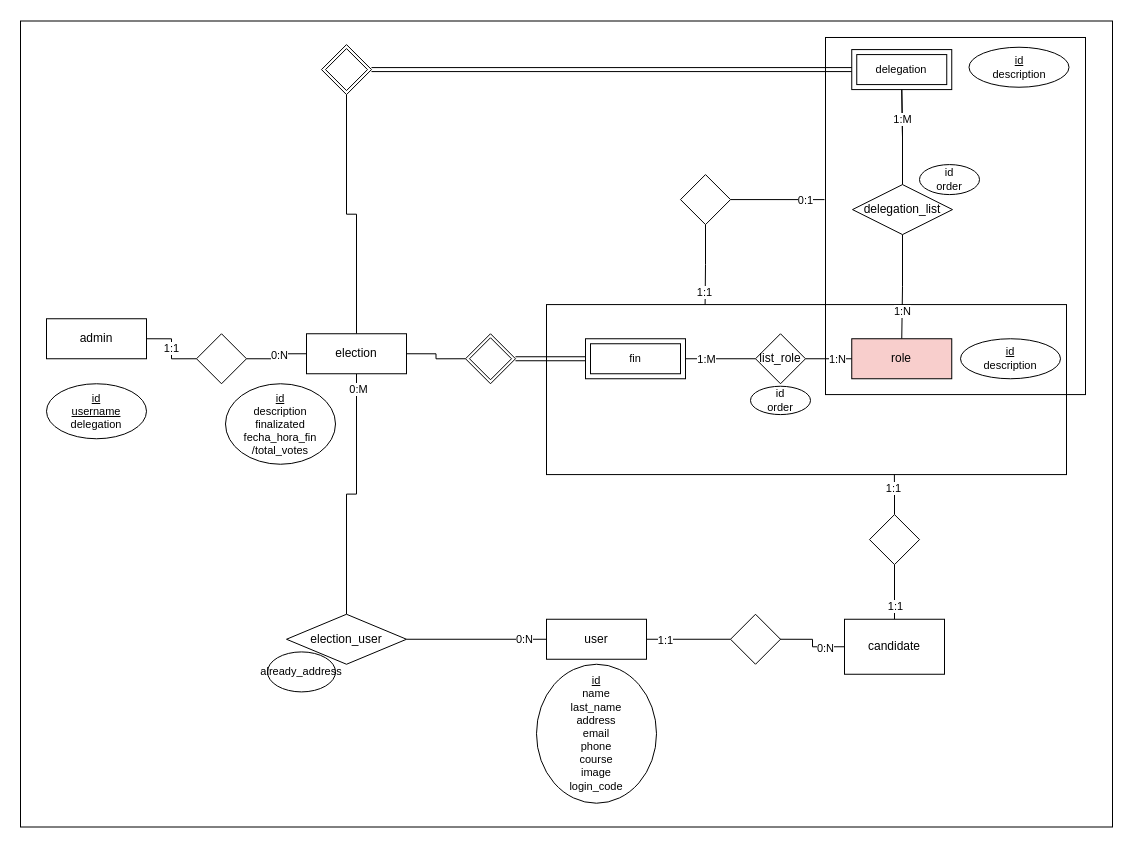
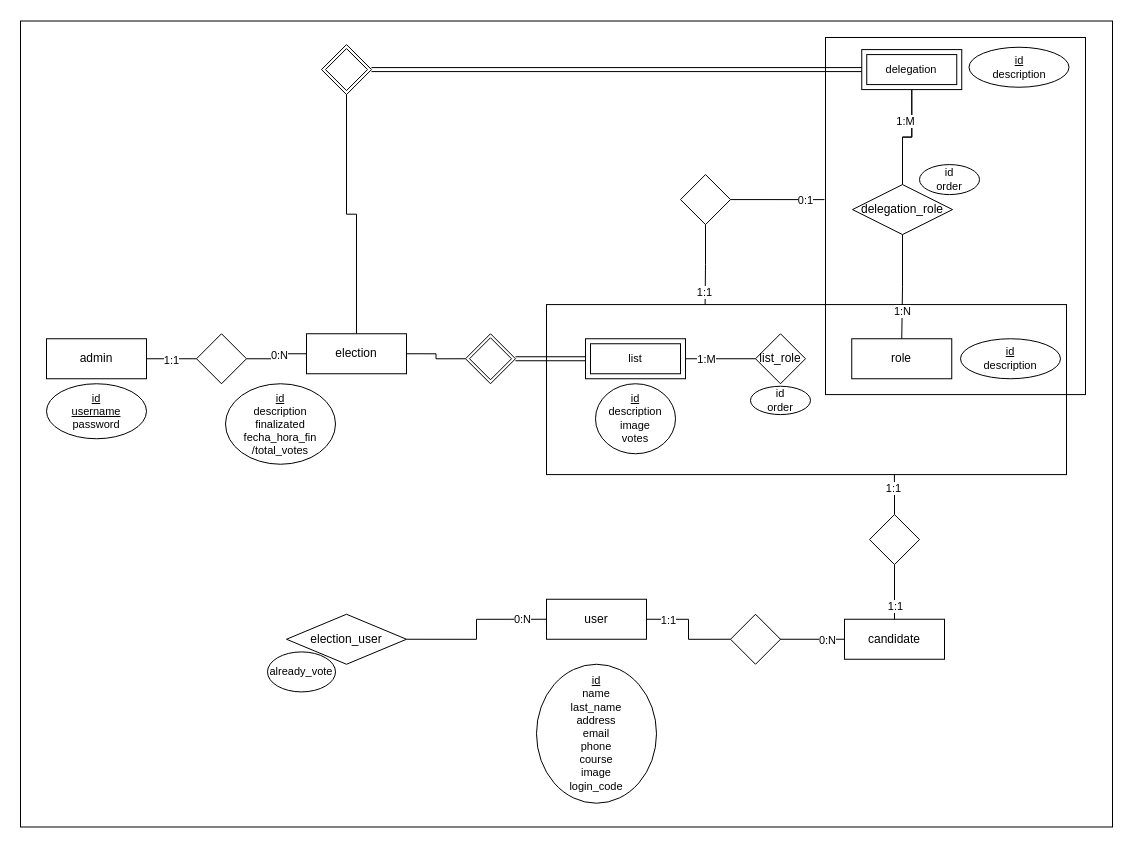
node "delegation": moved (902, 70) -> (912, 70)
node "delegation_list": label "delegation_list" -> "delegation_role"
node "admin": moved (97, 339) -> (97, 359)
node "fin": label "fin" -> "list"
edge "list_role" -- "role": removed, label "1:N"
node "role": fillcolor #f8cecc -> #ffffff
node "id username delegation": label "id username delegation" -> "id username password"
node "id description image votes": added
edge "election" -- "election_user": removed, label "0:M"
node "user": moved (597, 639) -> (597, 619)
node "candidate": size 100x55 -> 100x40
node "already_address": label "already_address" -> "already_vote"
